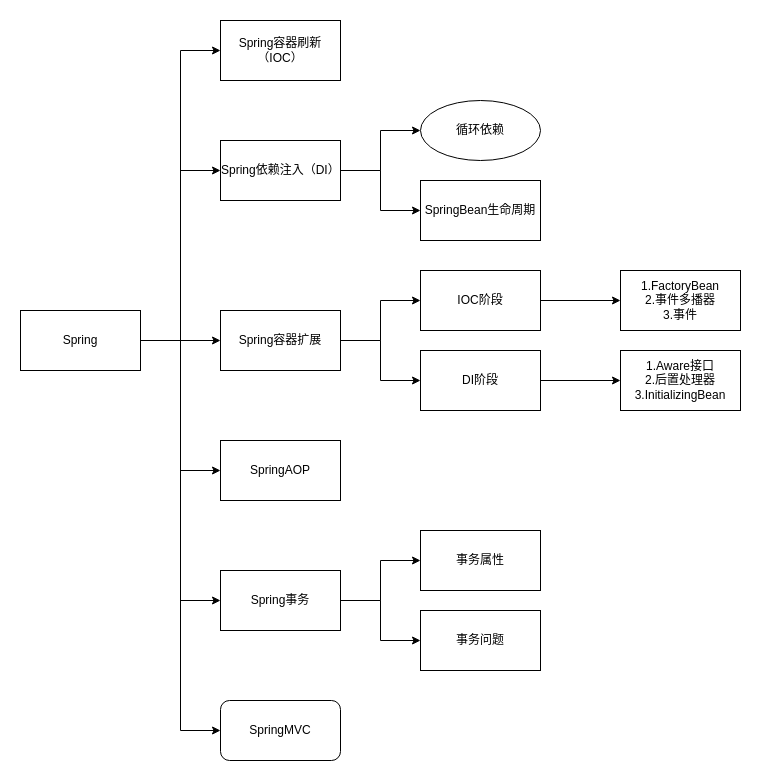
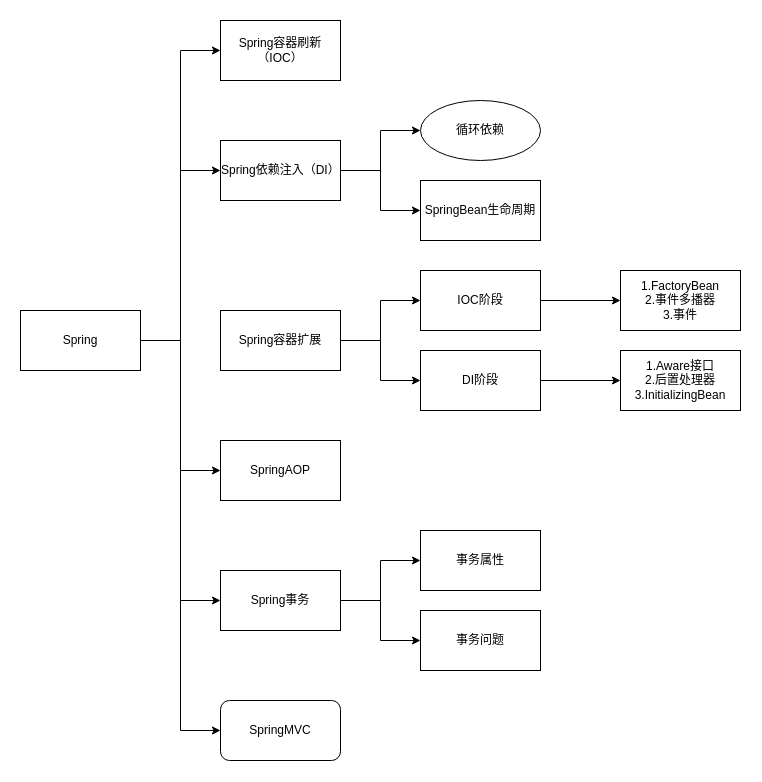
edge "Spring" -> "Spring容器扩展": removed
